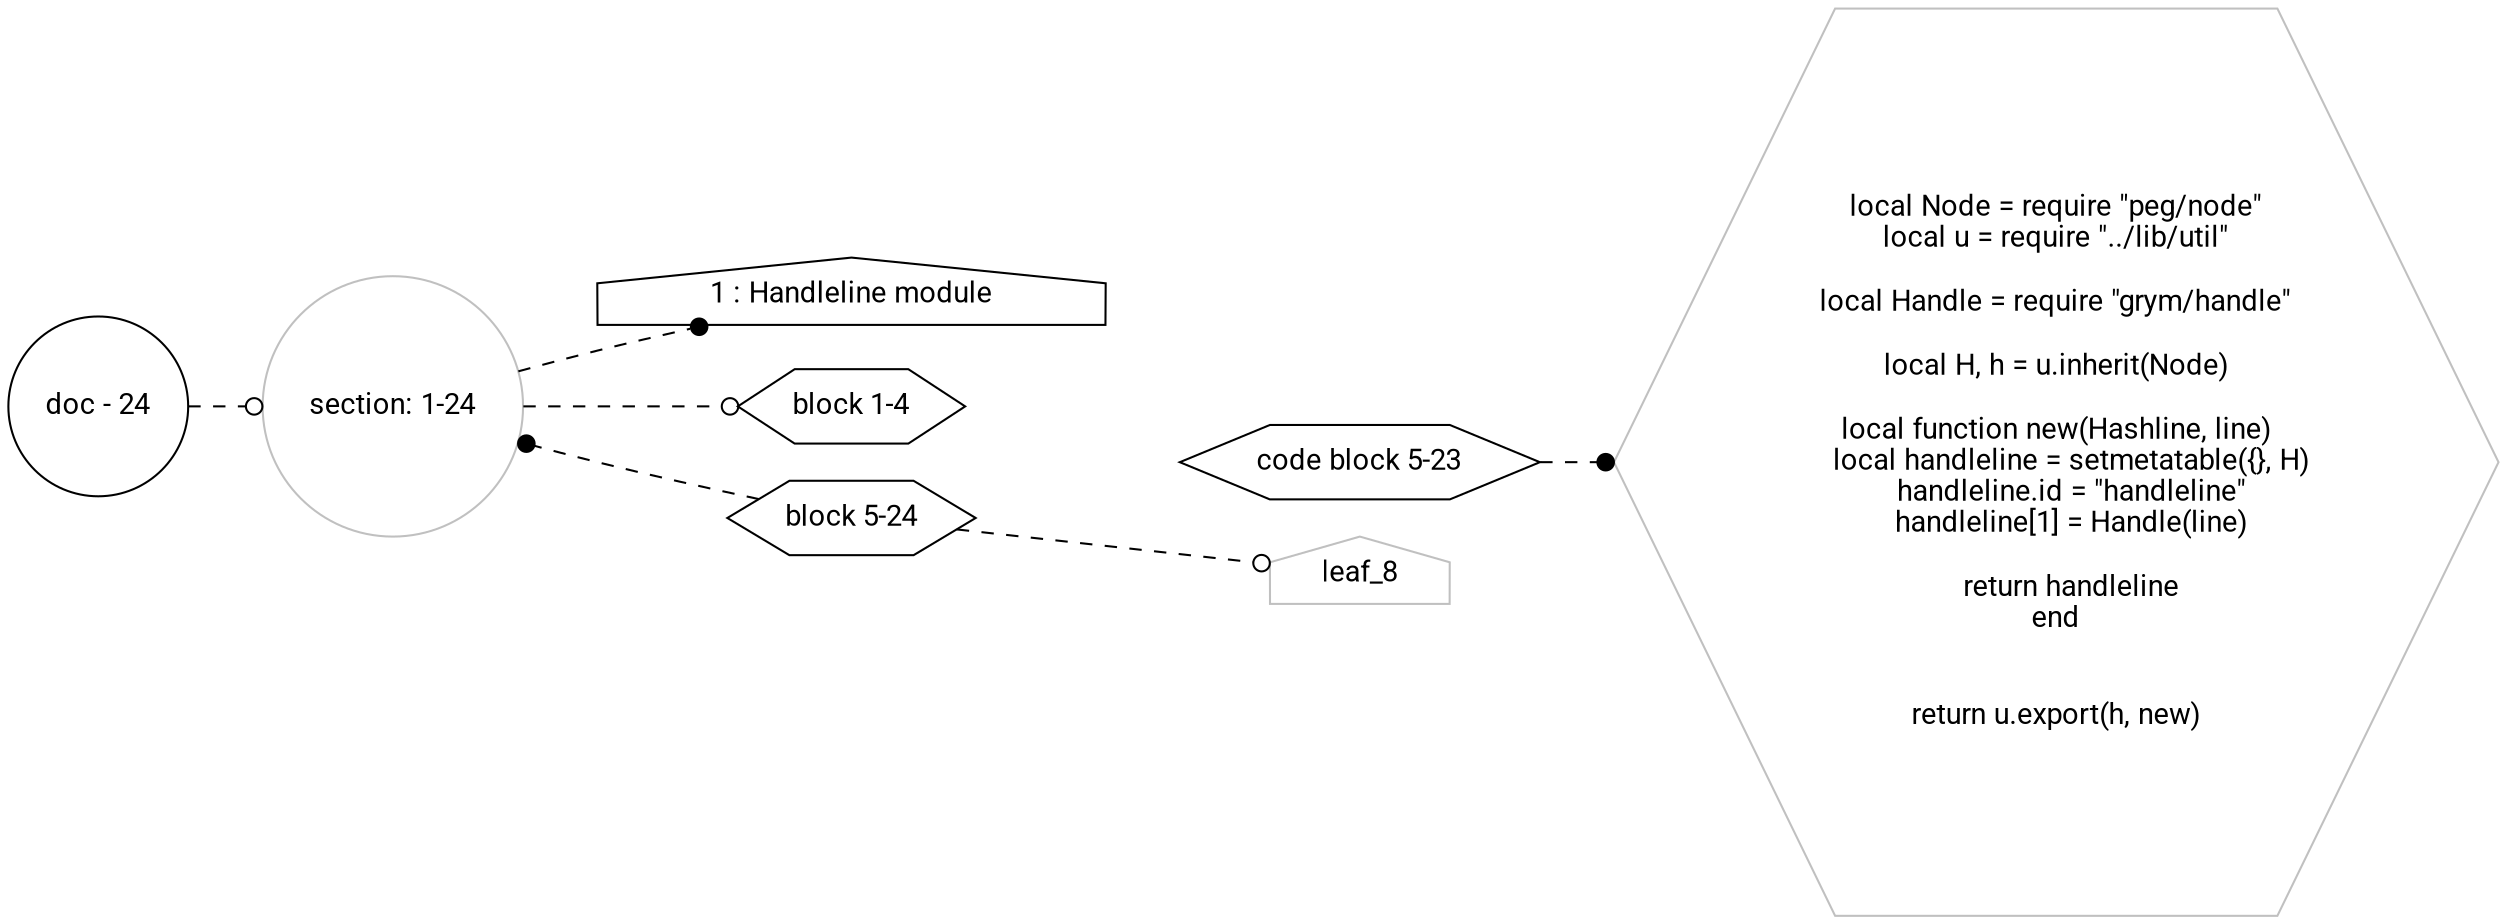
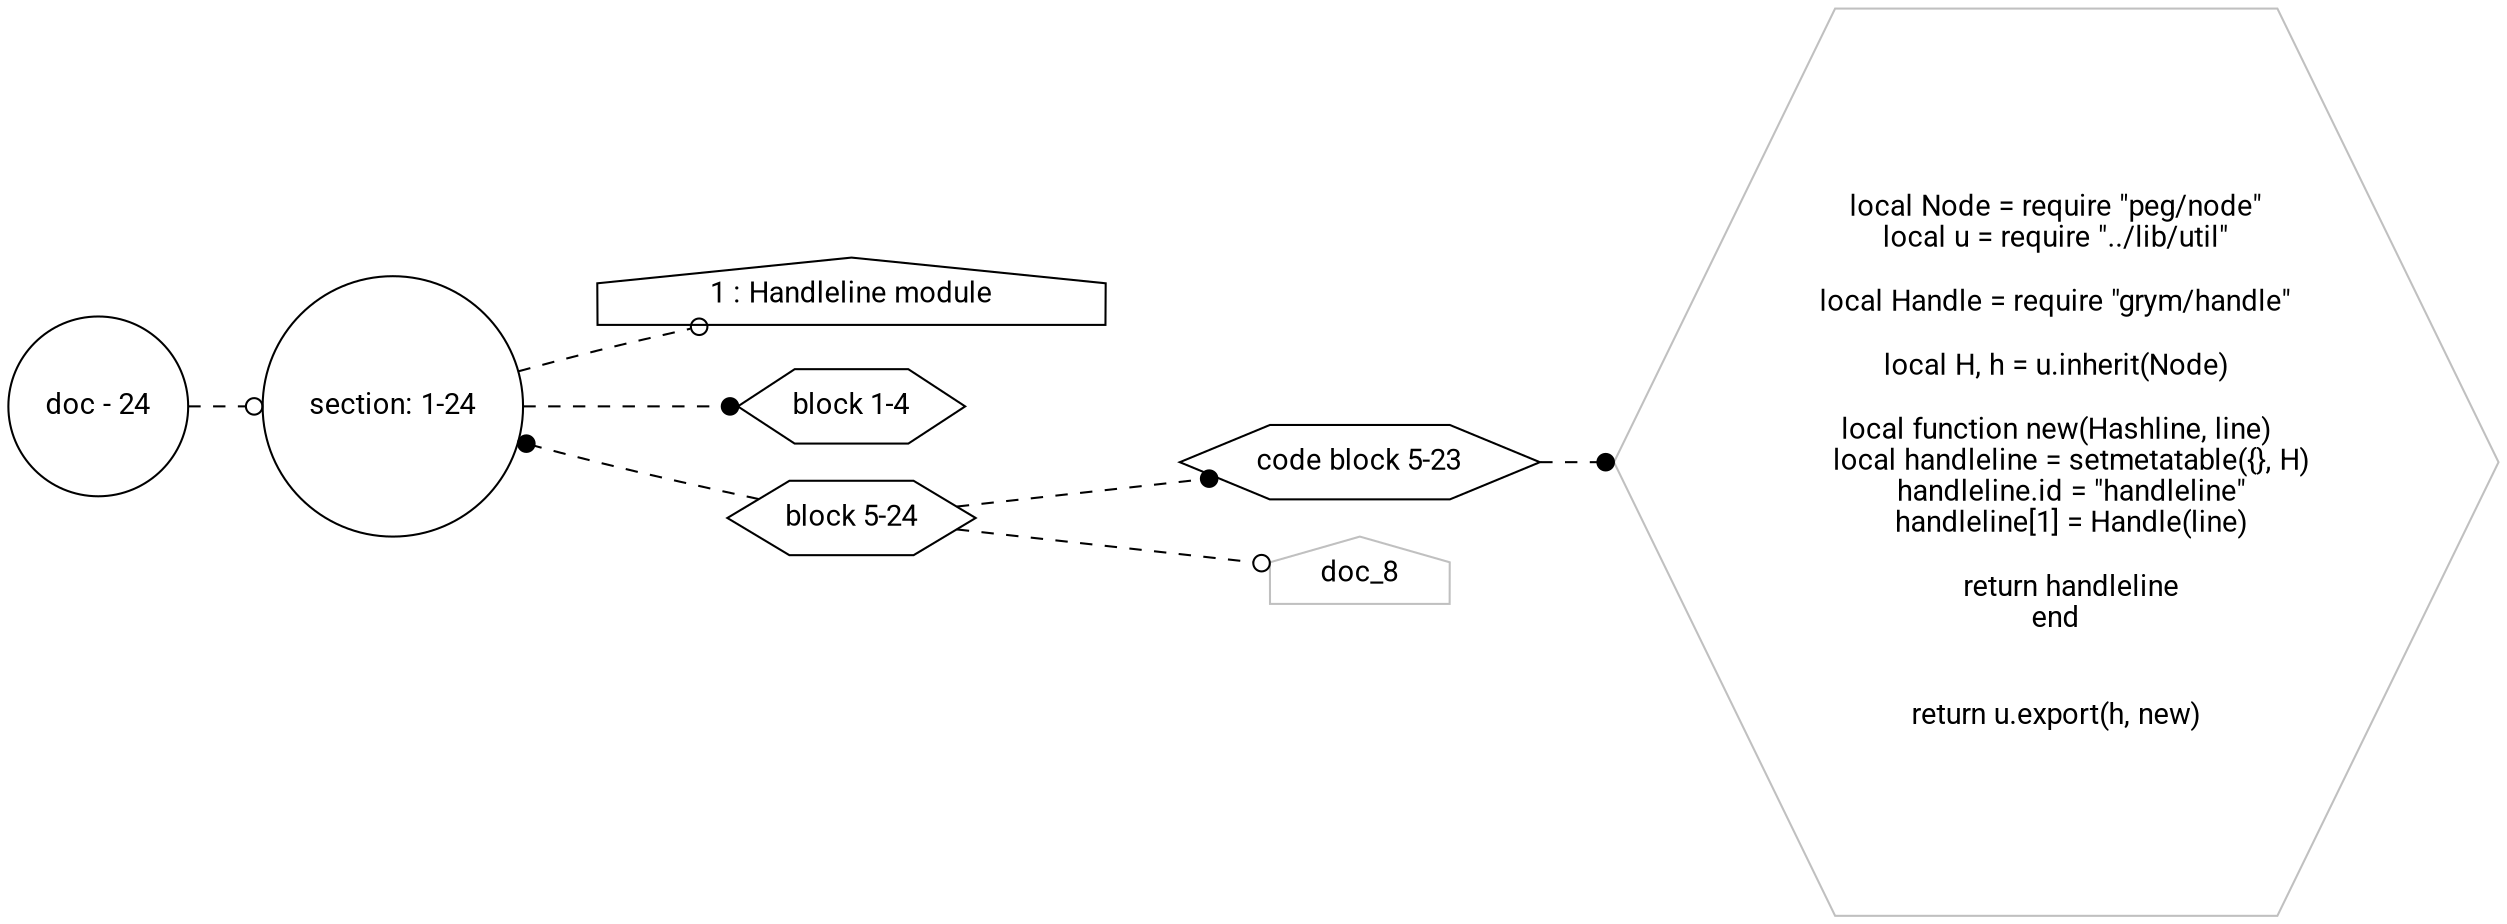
edge "section: 1-24" -> "1 : Handleline module": arrowhead dot -> odot
node "section: 1-24": color Gray -> black
edge "section: 1-24" -> "block 1-4": arrowhead odot -> dot
edge "block 5-24" -> "code block 5-23": added
node "leaf_8": label "leaf_8" -> "doc_8"
